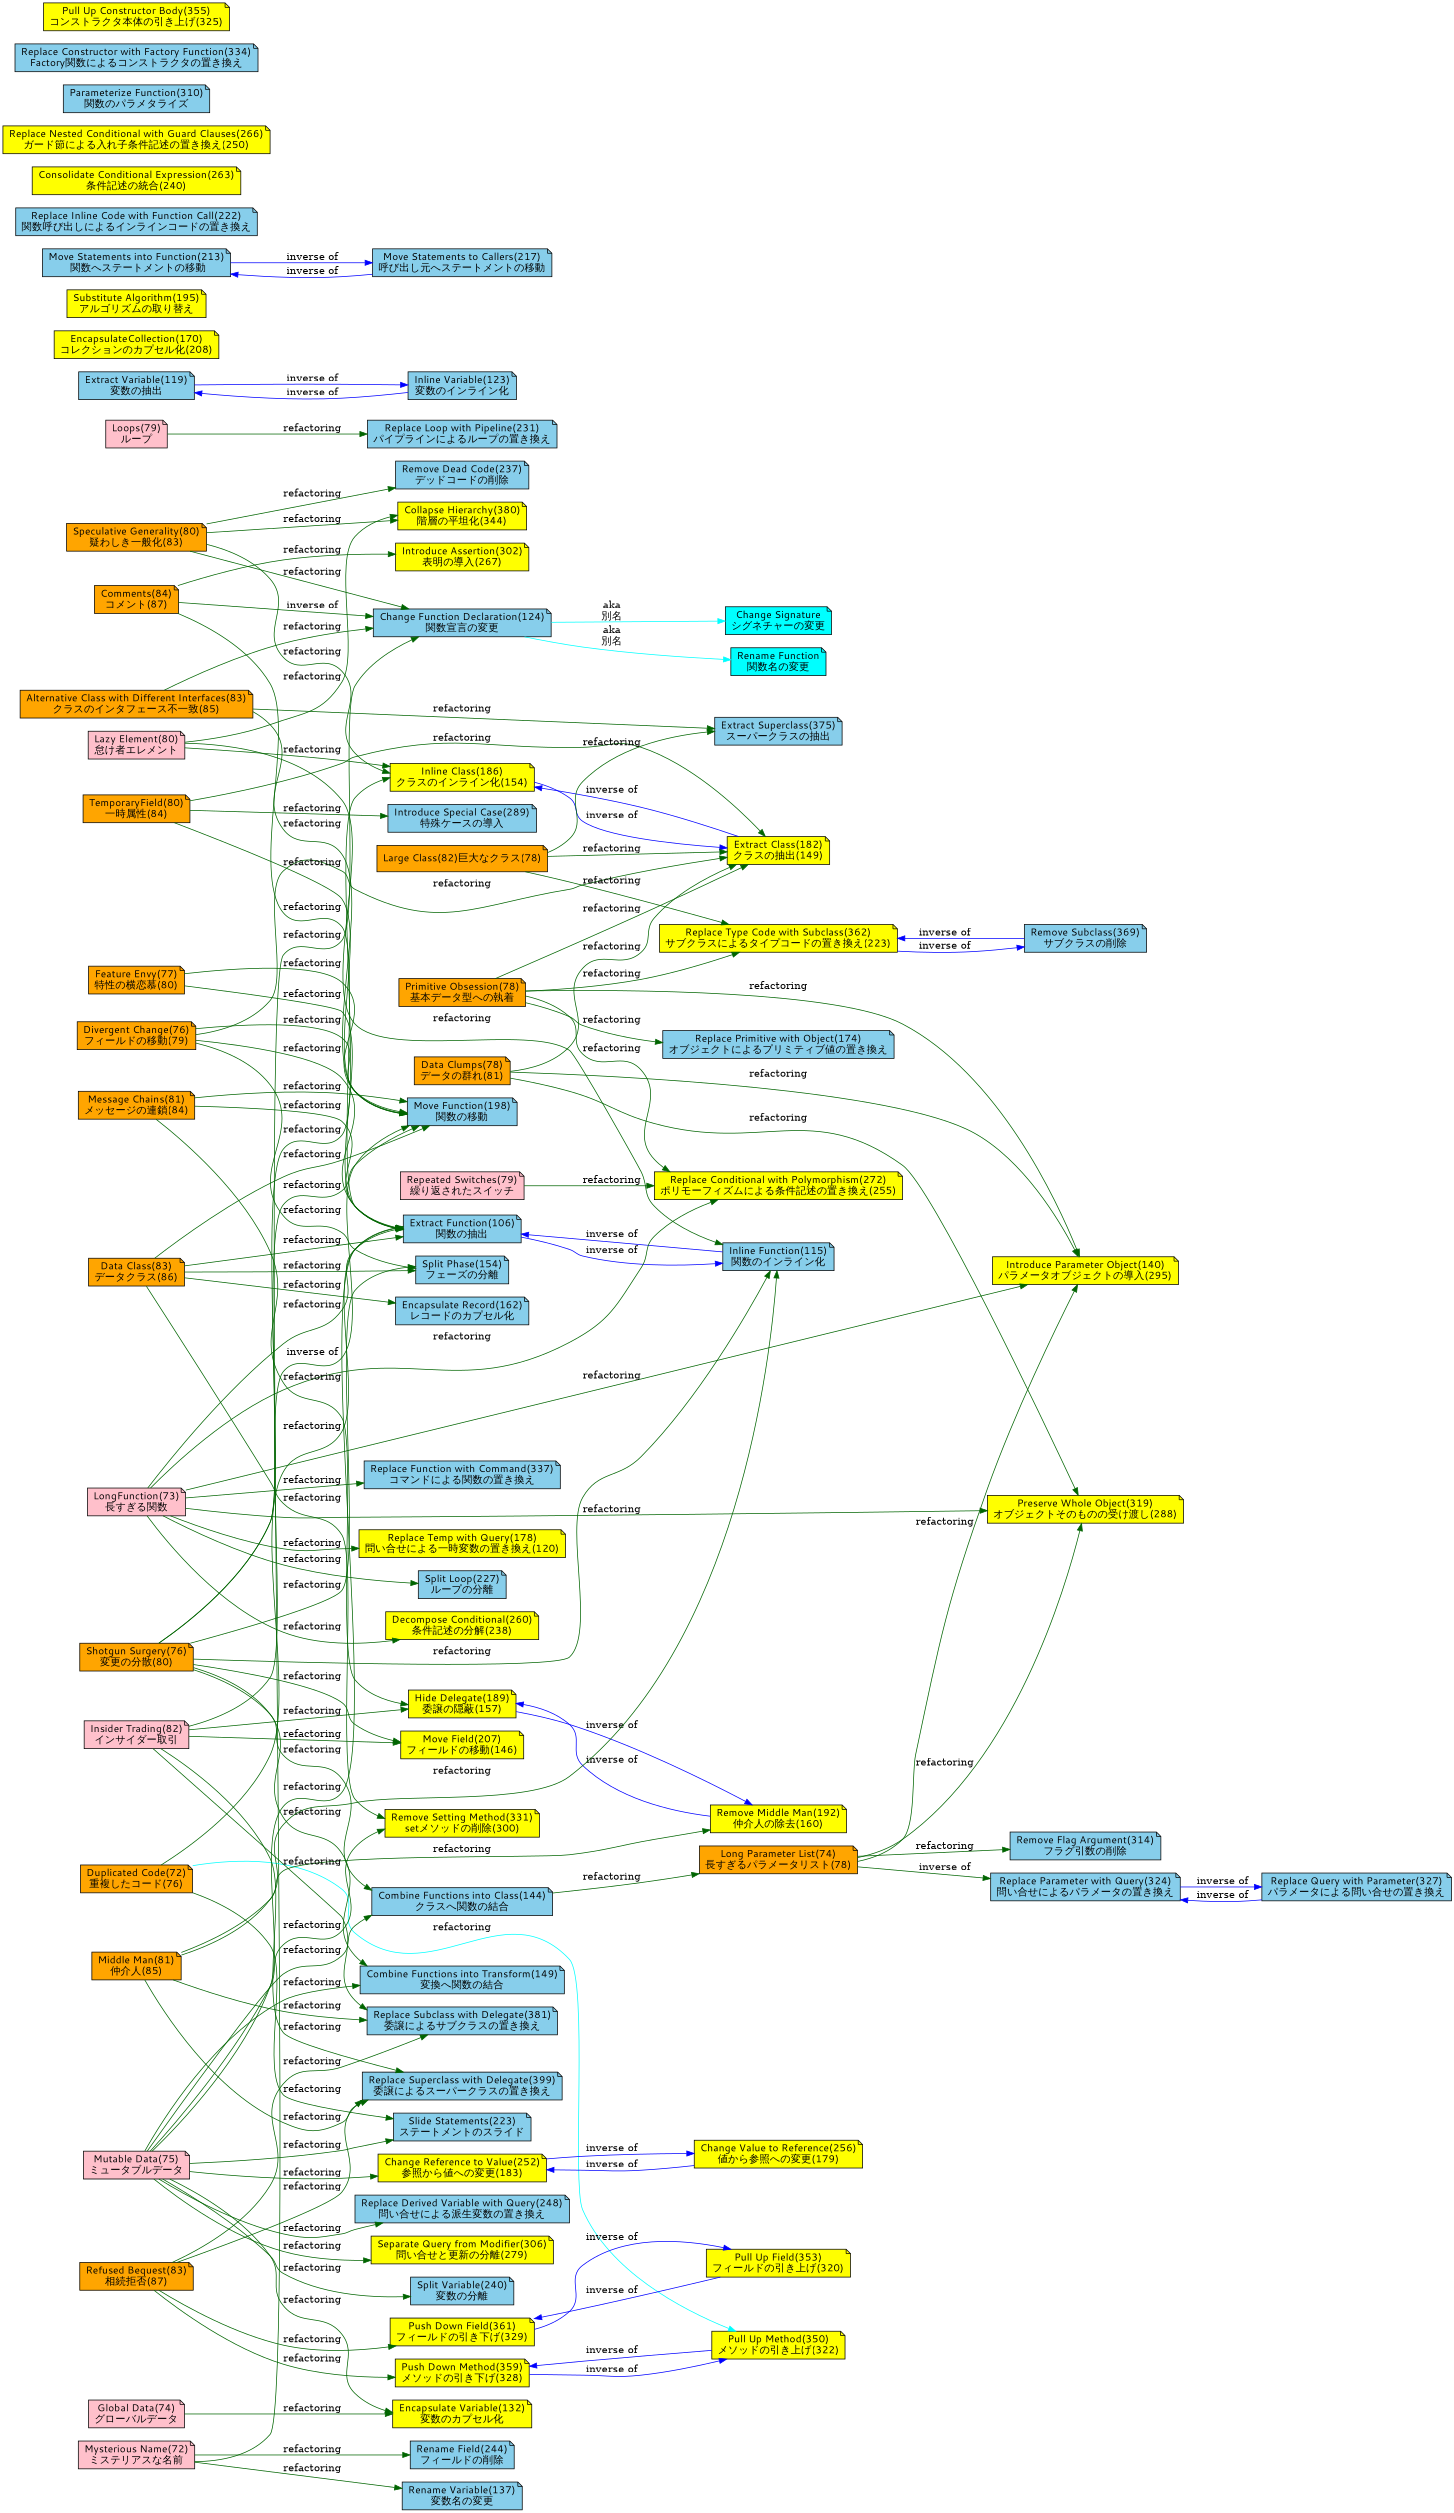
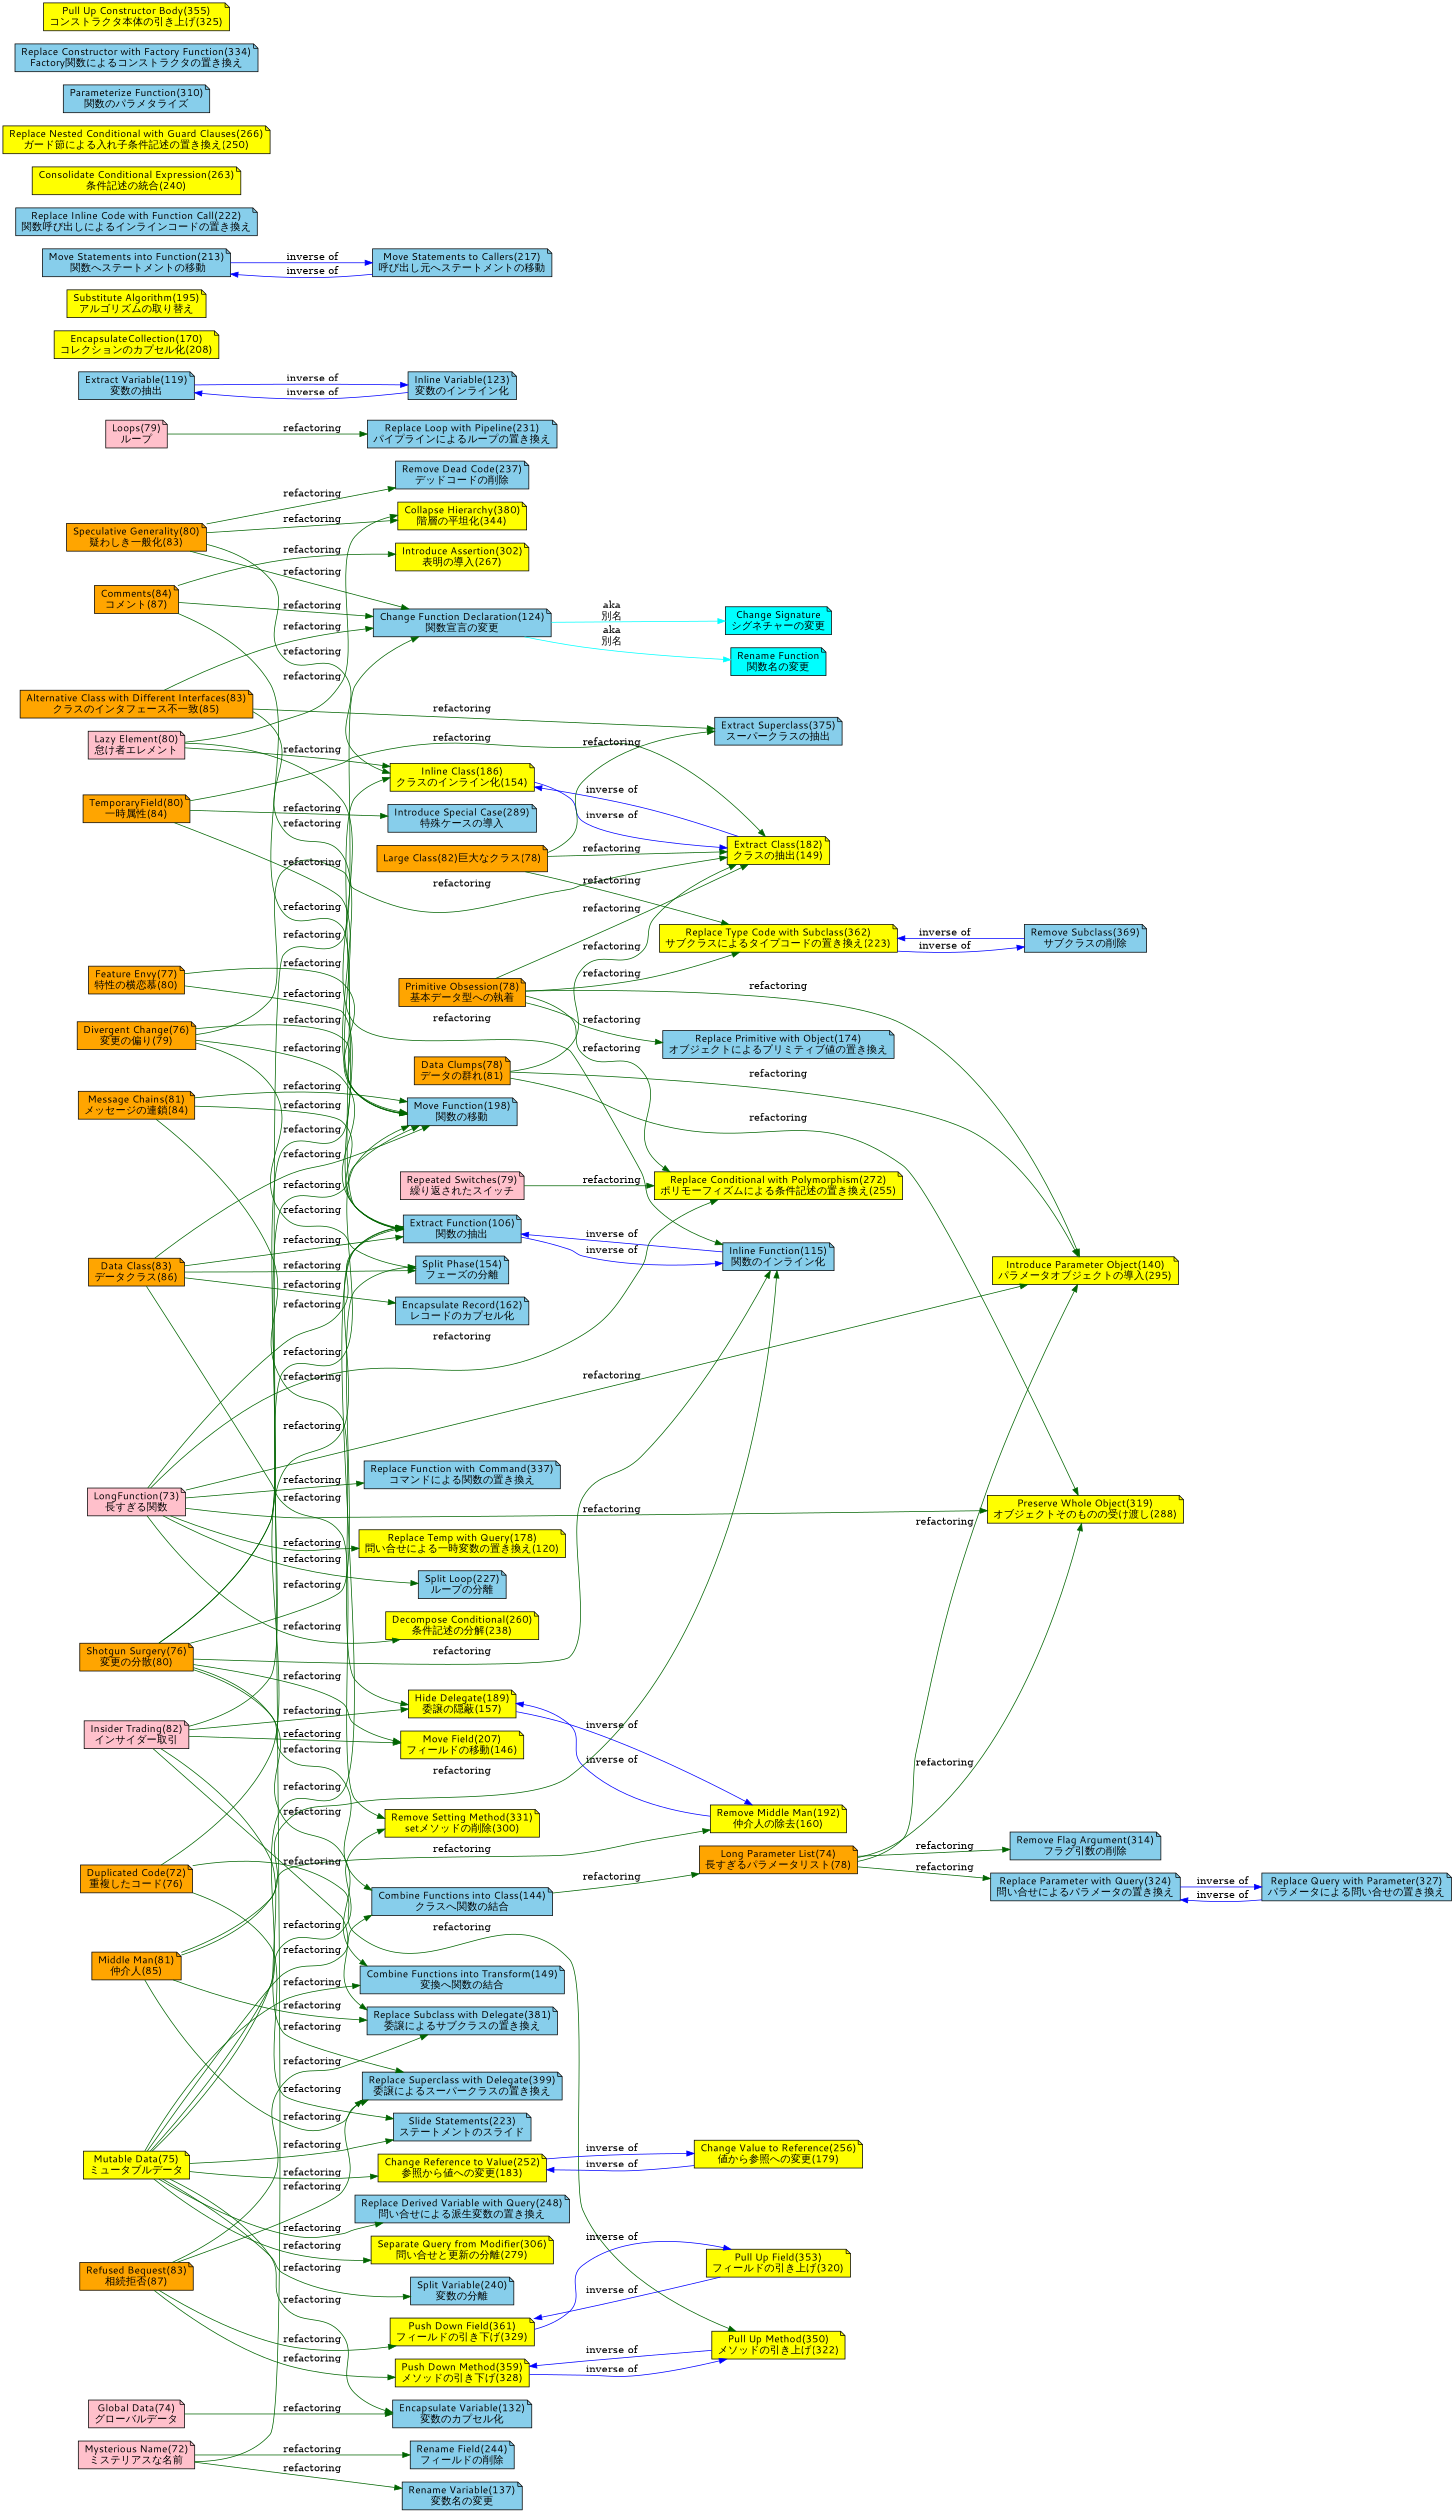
edge "Comments(84) コメント(87)" -> "Change Function Declaration(124) 関数宣言の変更": label "inverse of" -> "refactoring"
node "Divergent Change(76) フィールドの移動(79)": label "Divergent Change(76) フィールドの移動(79)" -> "Divergent Change(76) 変更の偏り(79)"
edge "Insider Trading(82) インサイダー取引" -> "Move Function(198) 関数の移動": label "inverse of" -> "refactoring"
edge "Long Parameter List(74) 長すぎるパラメータリスト(78)" -> "Replace Parameter with Query(324) 問い合せによるパラメータの置き換え": label "inverse of" -> "refactoring"
edge "Duplicated Code(72) 重複したコード(76)" -> "Pull Up Method(350) メソッドの引き上げ(322)": color cyan -> darkgreen
node "Mutable Data(75) ミュータブルデータ": fillcolor pink -> yellow
node "Encapsulate Variable(132) 変数のカプセル化": fillcolor yellow -> skyblue
